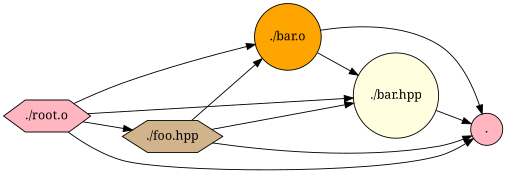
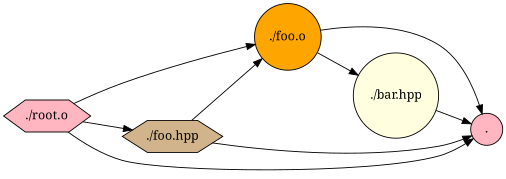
node "./bar.o": label "./bar.o" -> "./foo.o"
edge "./root.o" -> "./bar.hpp": removed
edge "./foo.hpp" -> "./bar.hpp": removed
